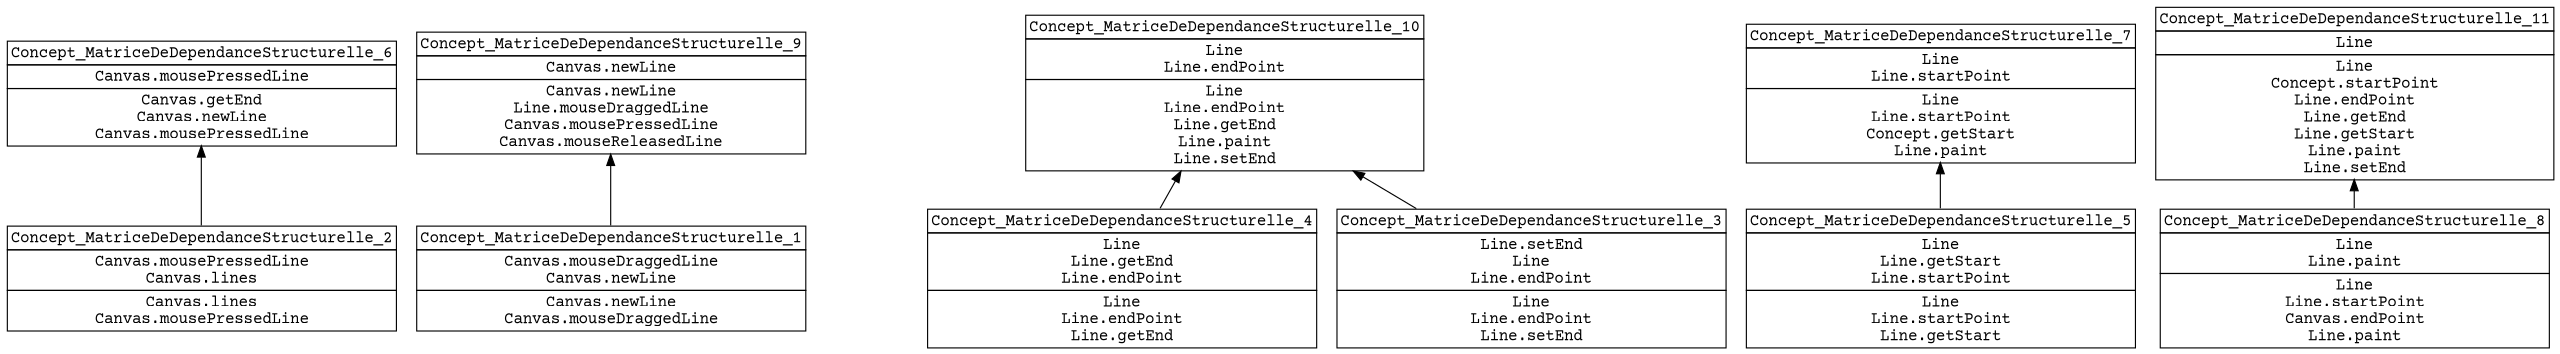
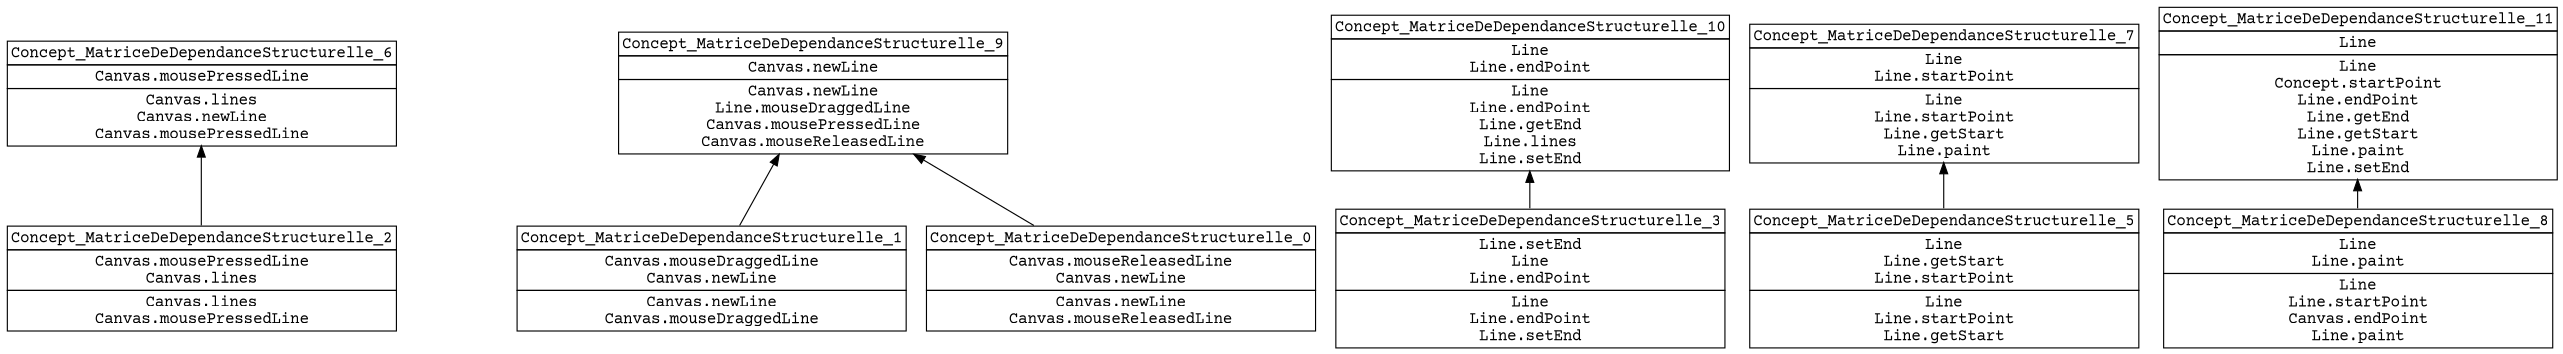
node "Concept_MatriceDeDependanceStructurelle_6": text "Canvas.getEnd" -> "Canvas.lines"
node "Concept_MatriceDeDependanceStructurelle_7": text "Concept.getStart" -> "Line.getStart"
node "Concept_MatriceDeDependanceStructurelle_10": text "Line.paint" -> "Line.lines"
node "Concept_MatriceDeDependanceStructurelle_0": added
node "Concept_MatriceDeDependanceStructurelle_4": removed
